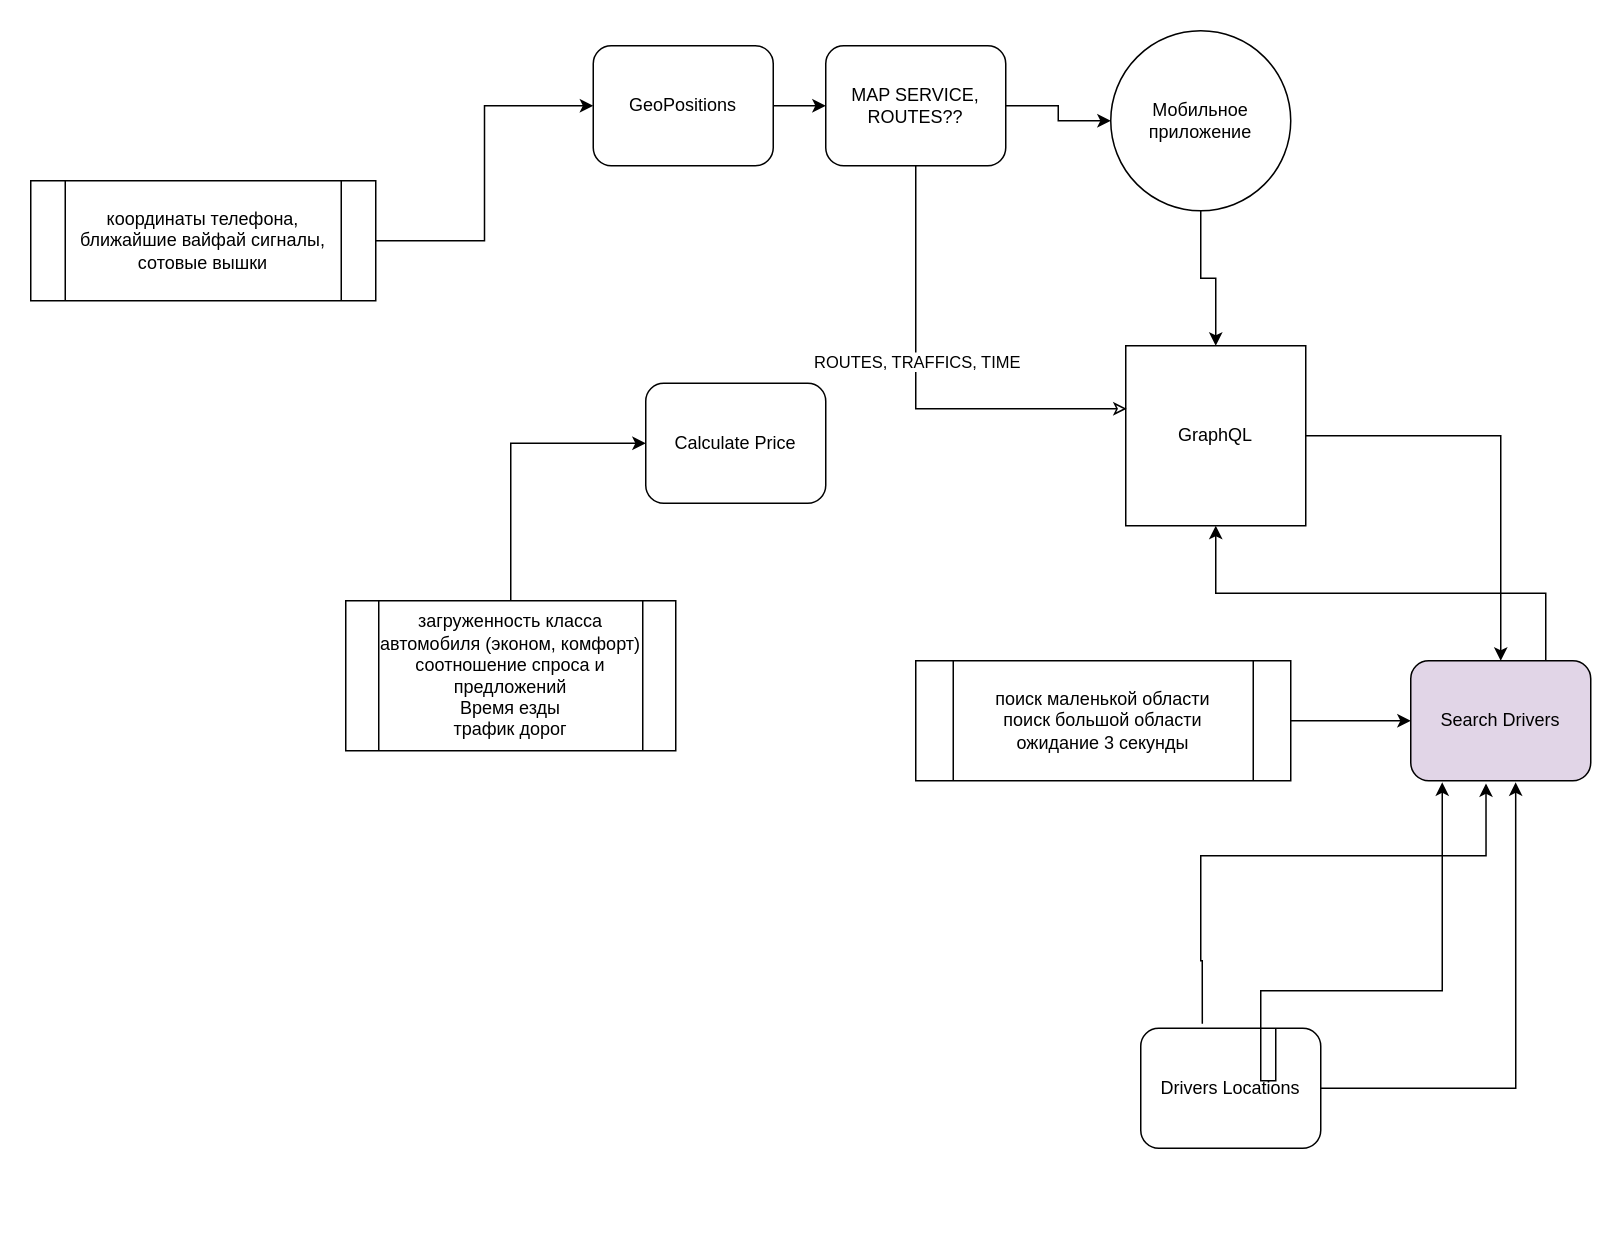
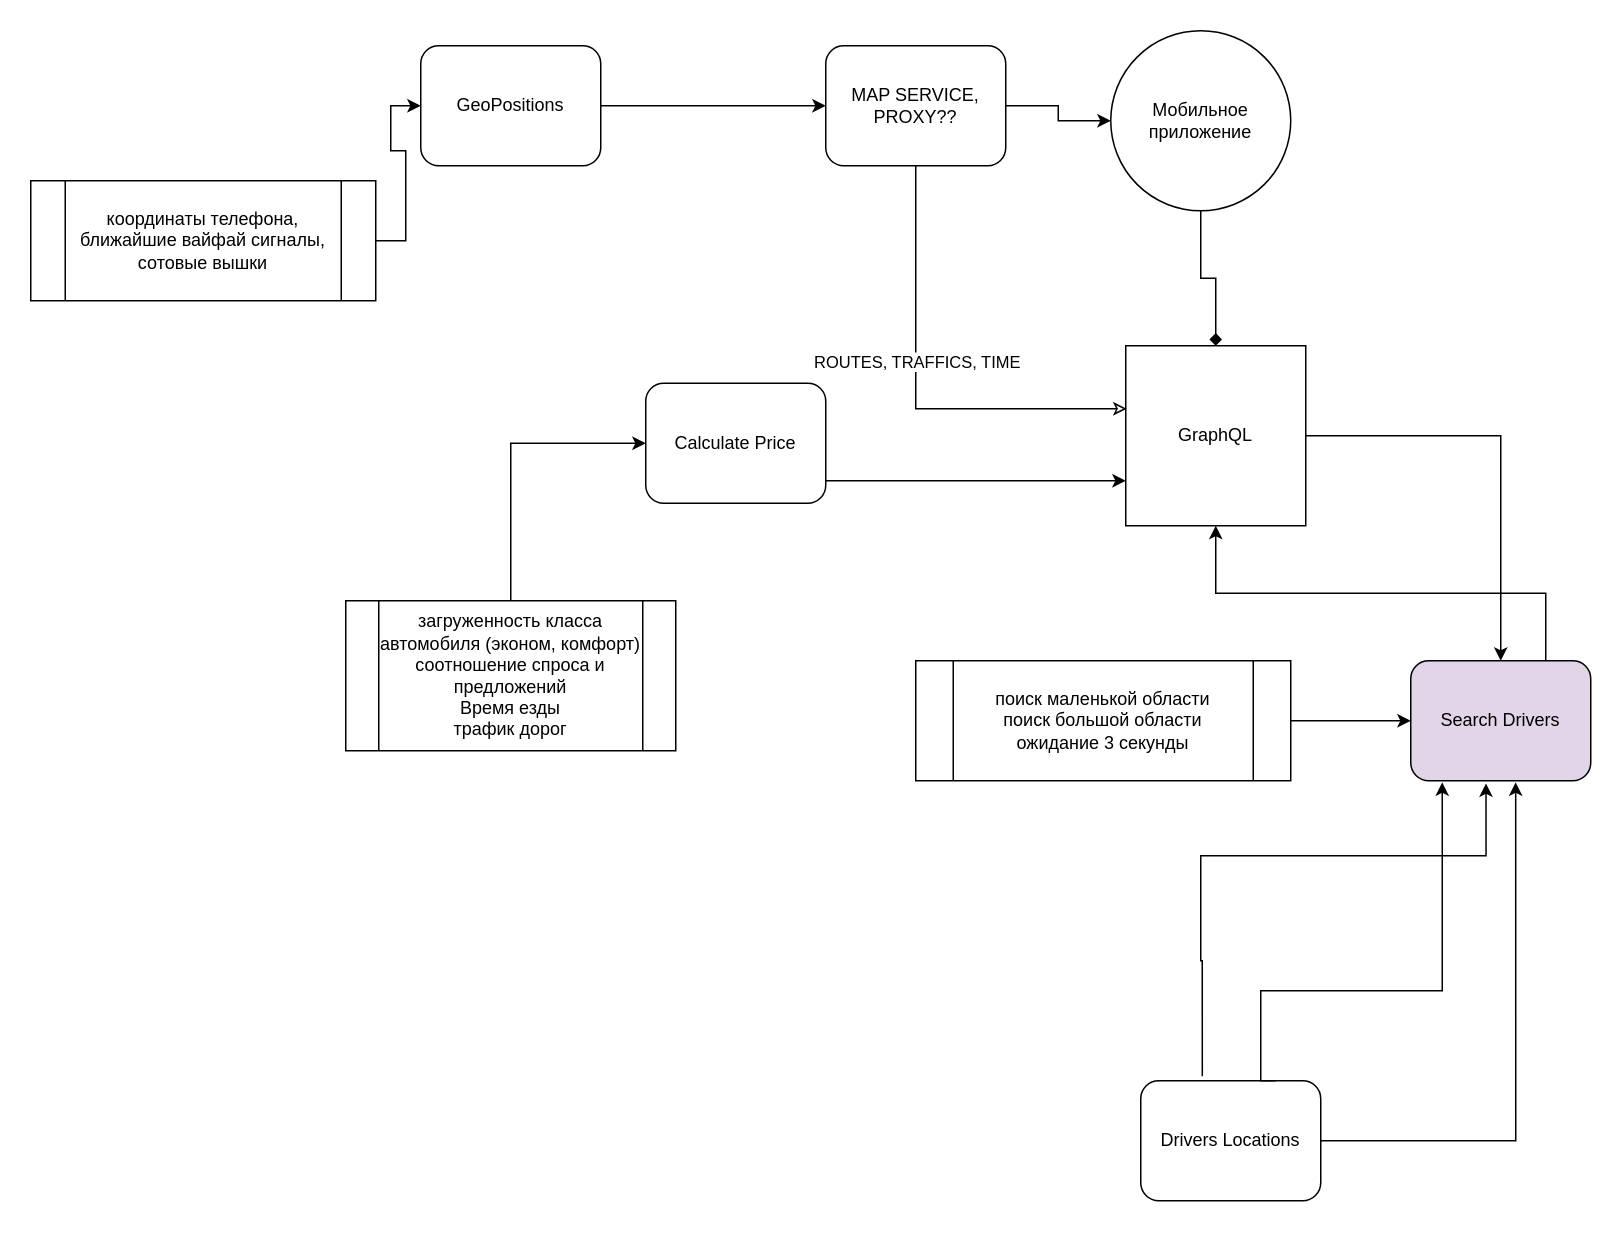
node "GeoPositions": moved (683, 106) -> (511, 106)
node "MAP SERVICE, ROUTES??": label "MAP SERVICE, ROUTES??" -> "MAP SERVICE, PROXY??"
edge "Мобильное приложение" -> "GraphQL": arrowhead classic -> diamond
edge "Calculate Price" -> "GraphQL": added
node "Drivers Locations": moved (1231, 1088) -> (1231, 1141)
